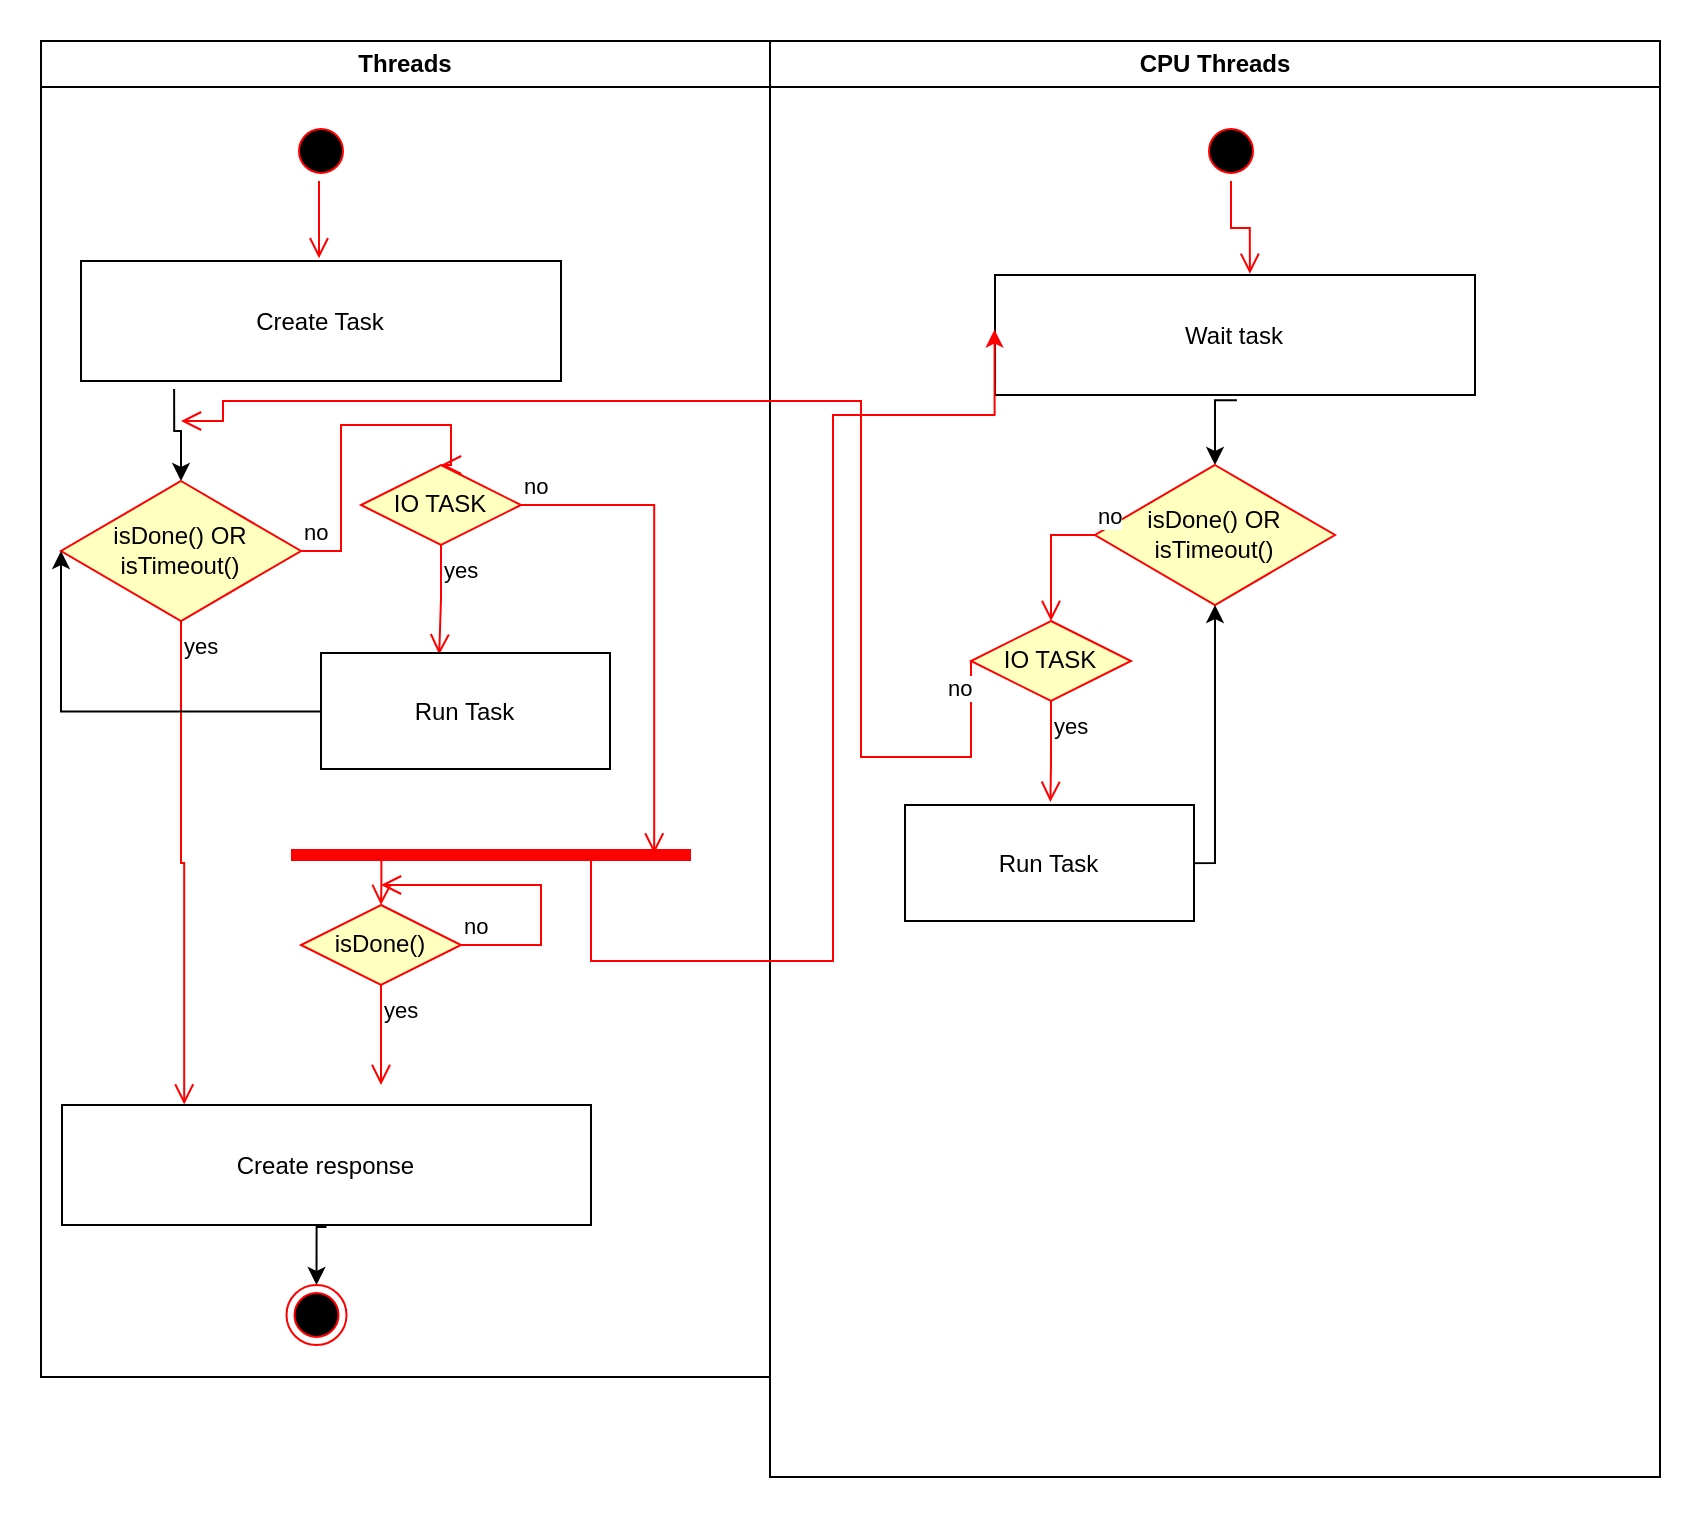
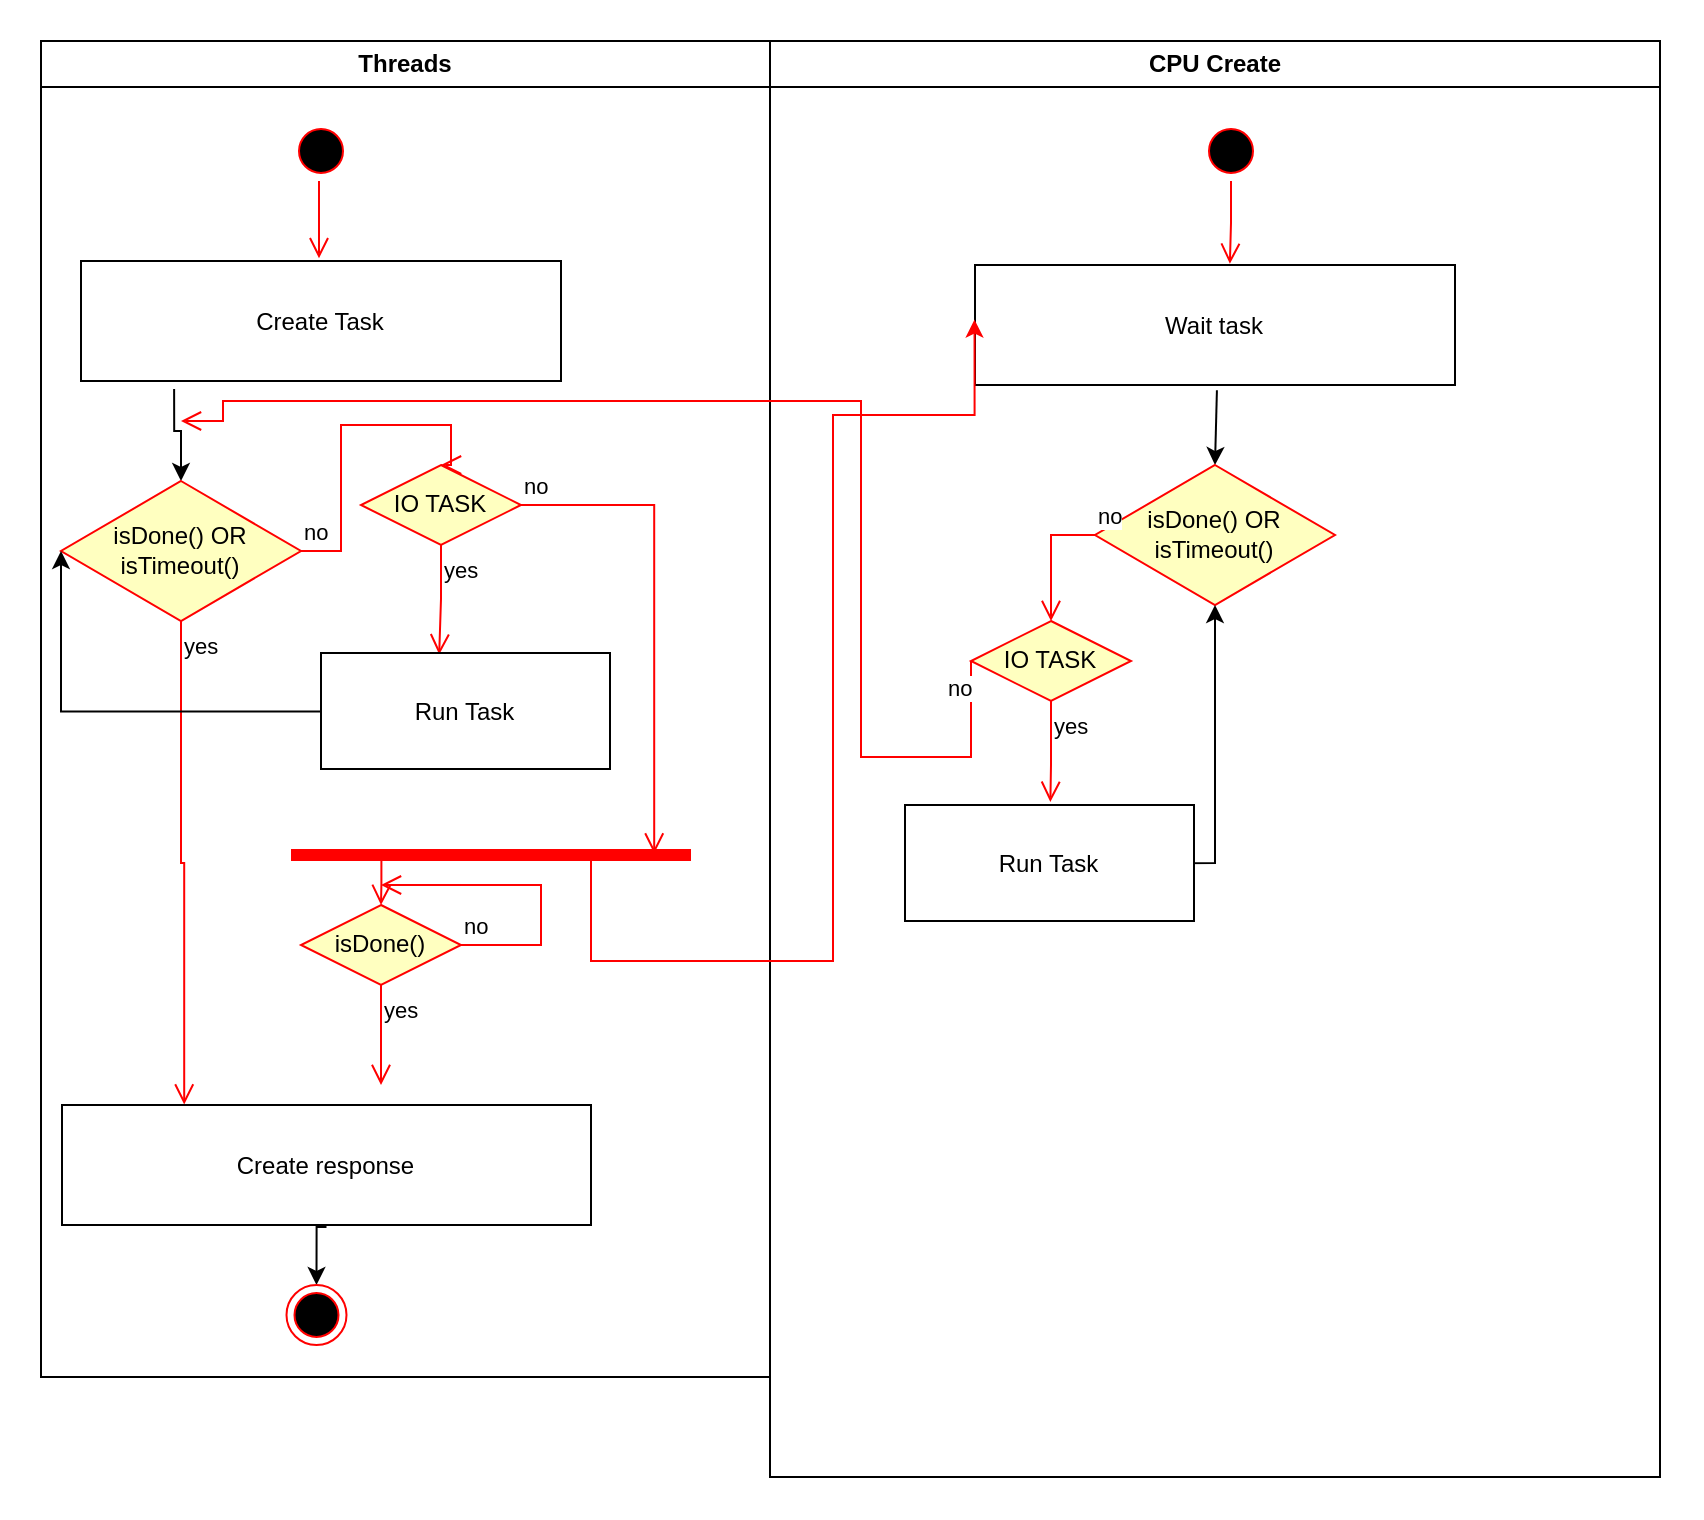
node "CPU Threads": label "CPU Threads" -> "CPU Create"
node "Wait task": moved (1235, 335) -> (1215, 325)
